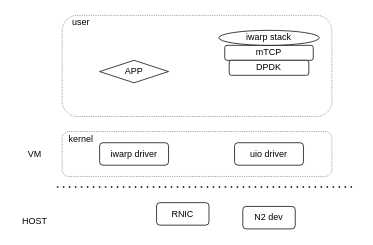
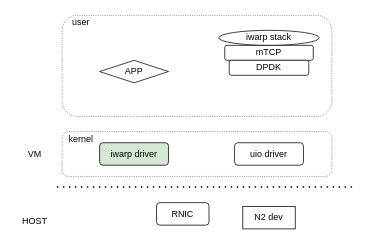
node "iwarp driver": fillcolor #ffffff -> #d5e8d4
node "N2 dev": shape rounded rectangle -> rectangle
